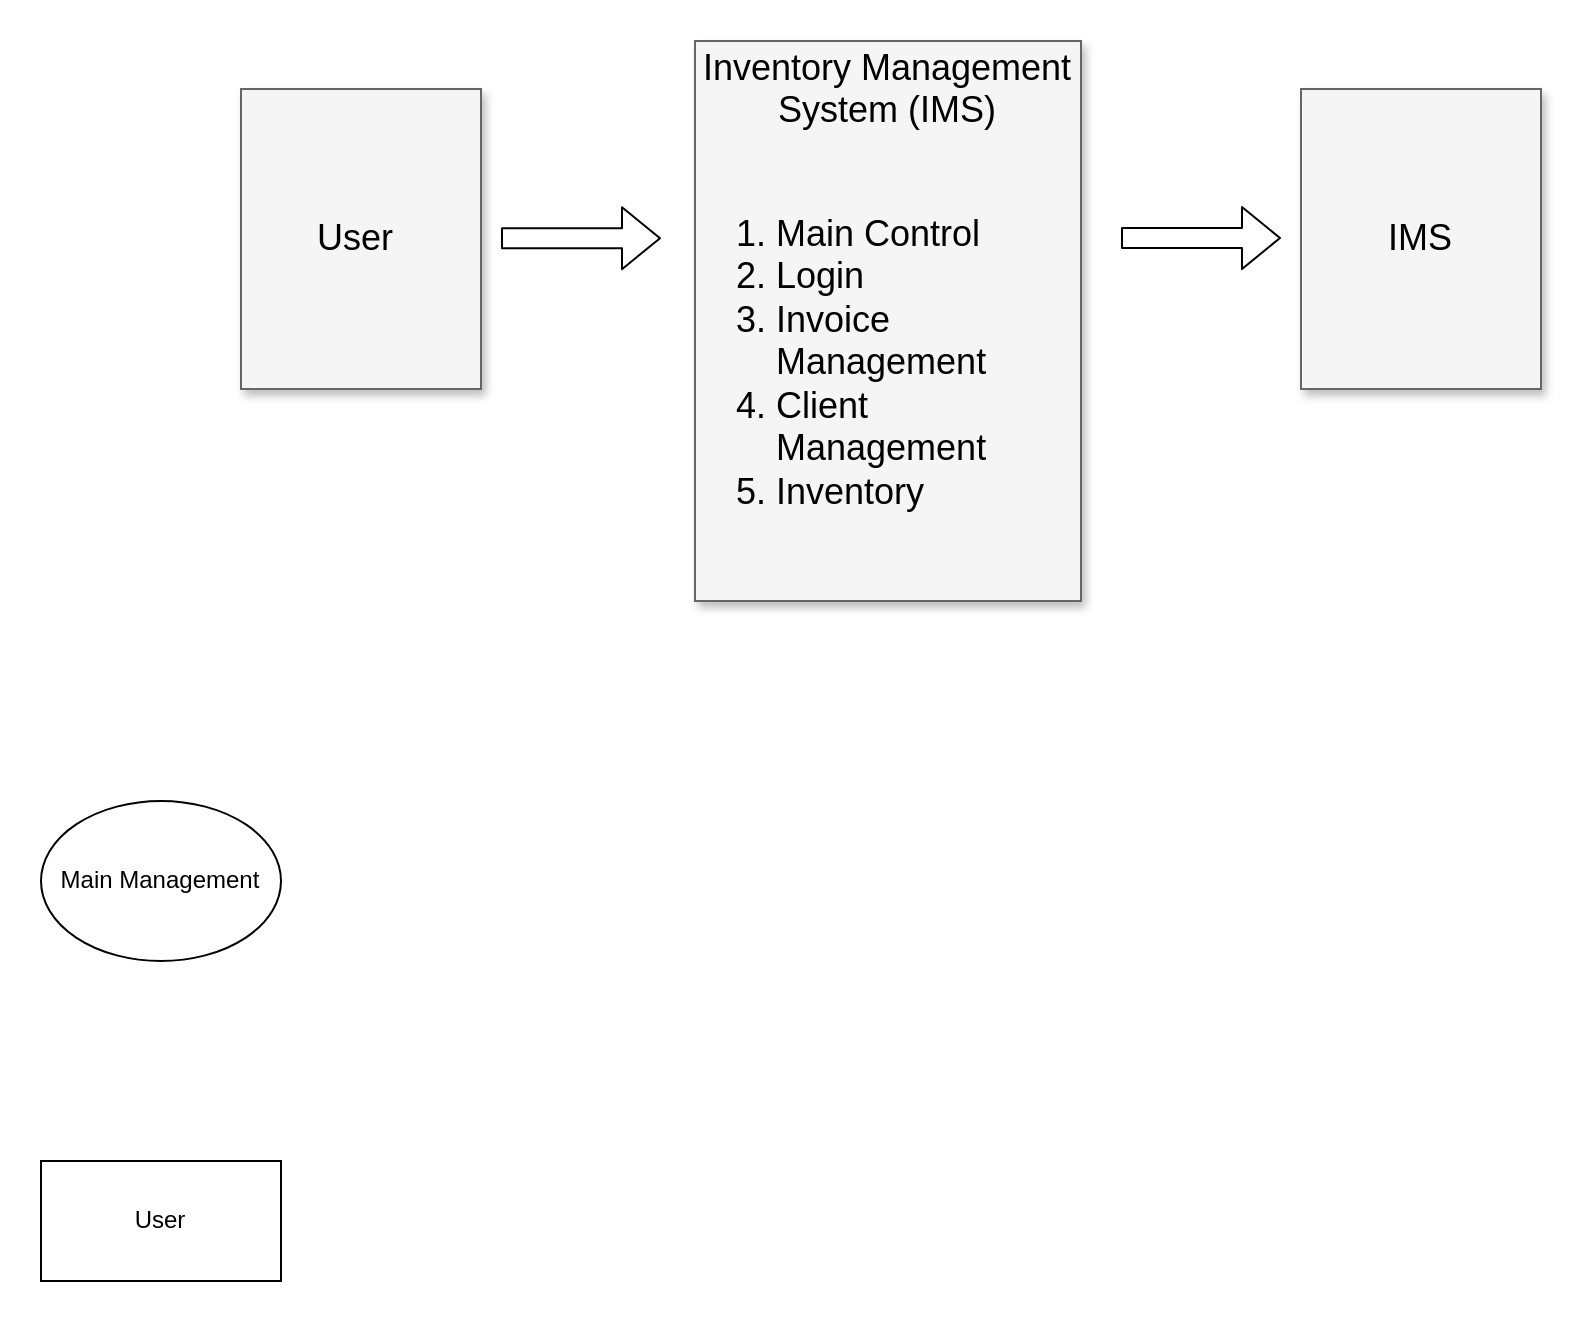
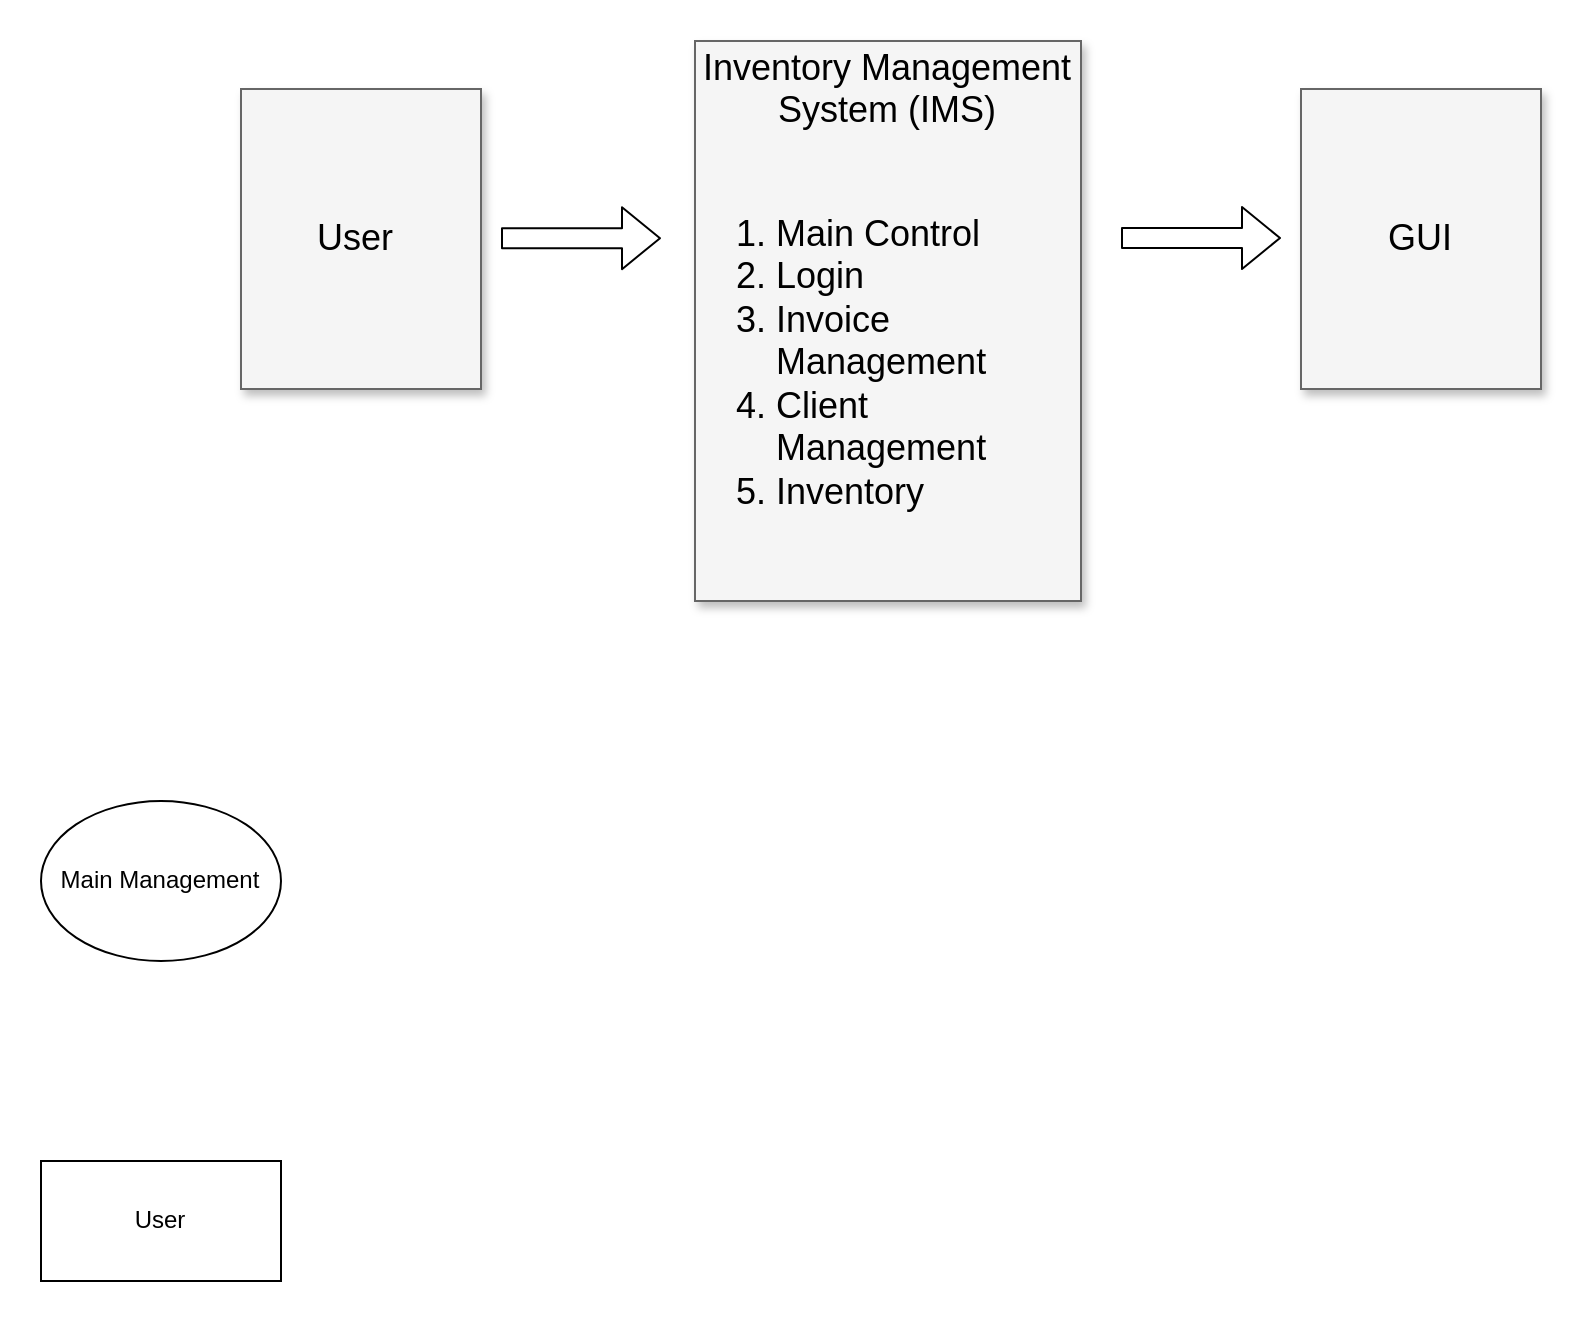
node "IMS": label "IMS" -> "GUI"
